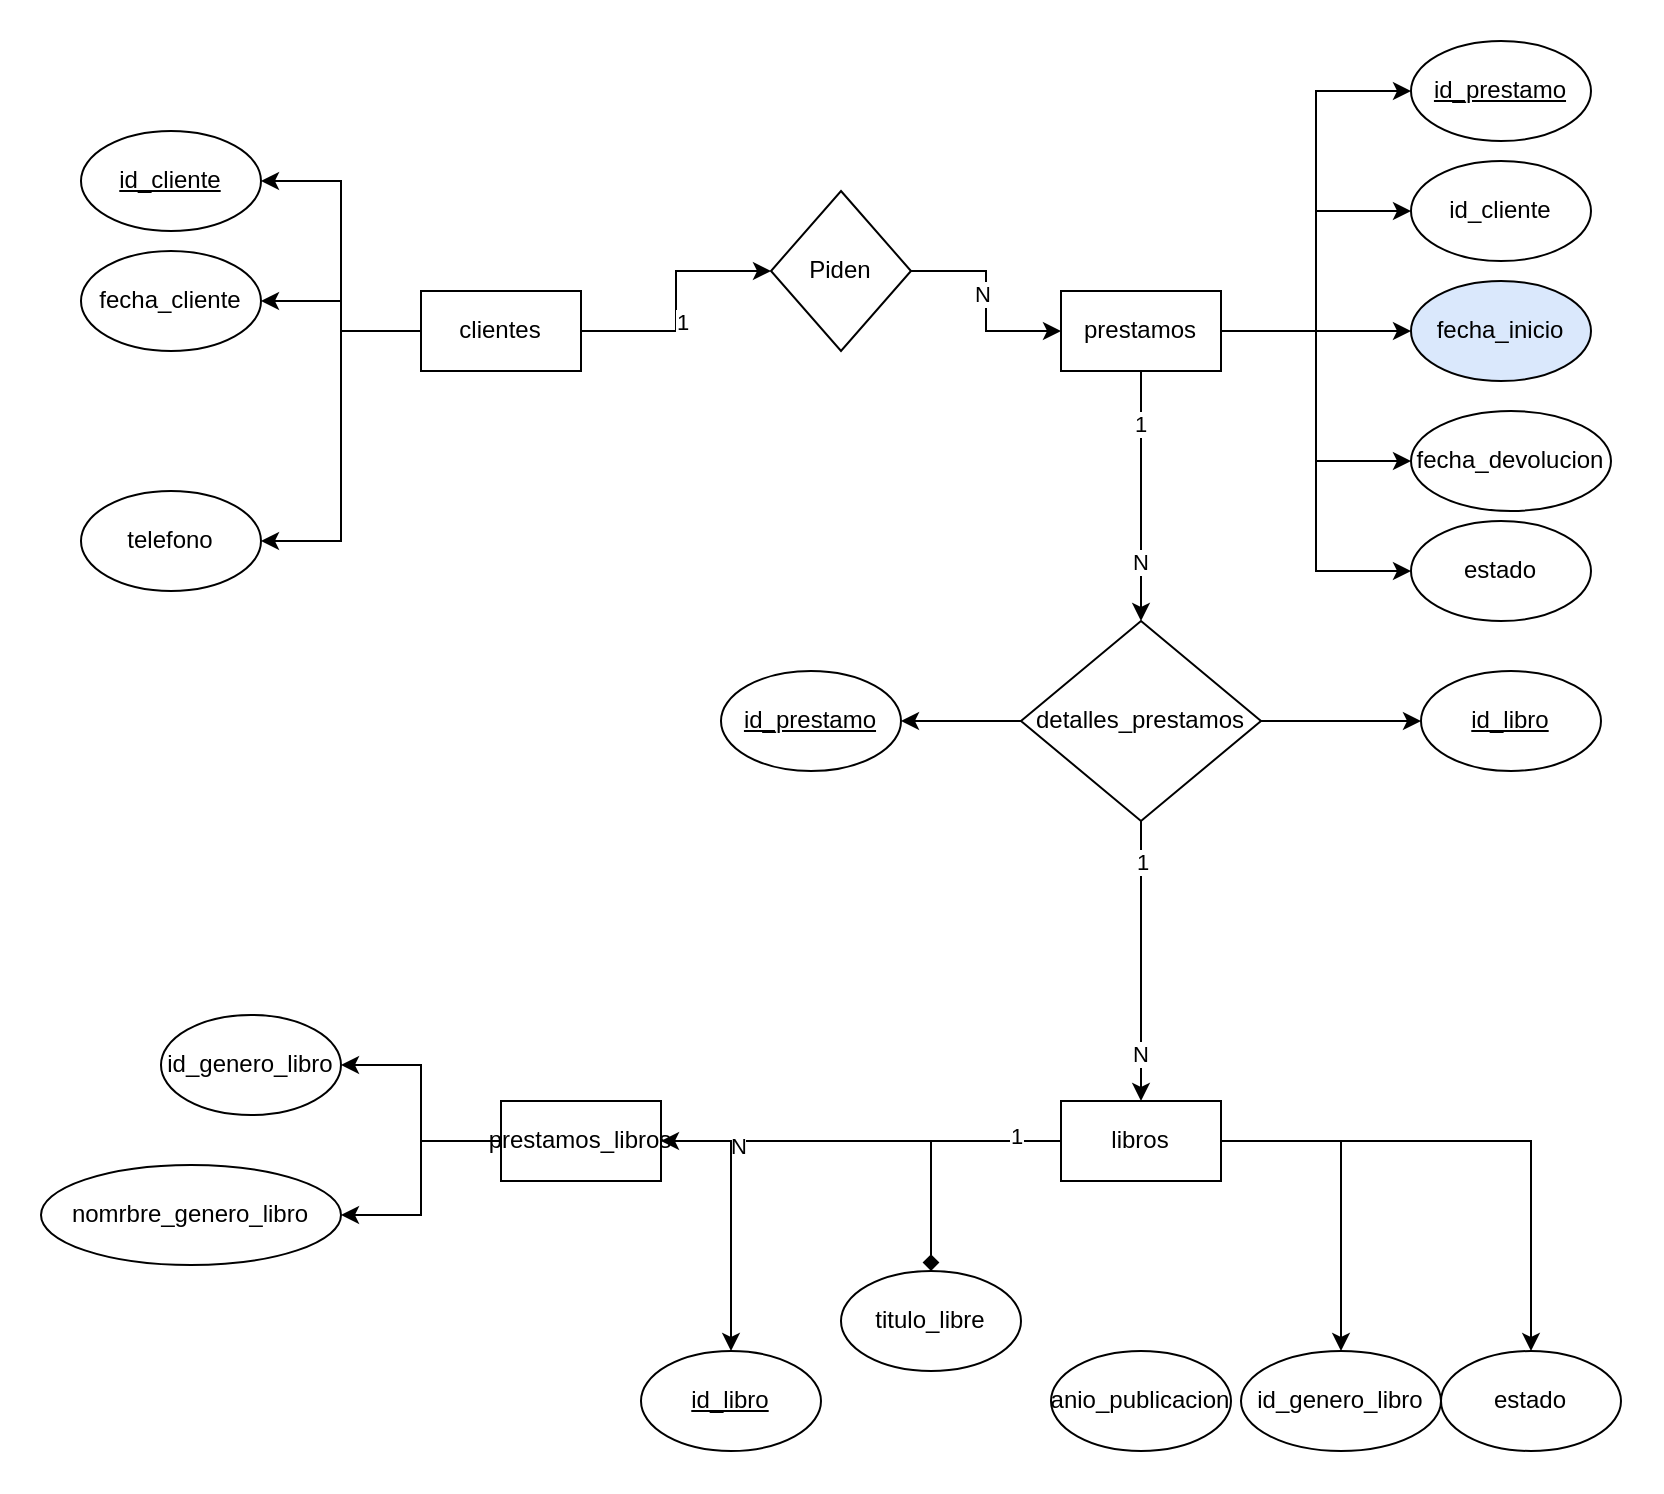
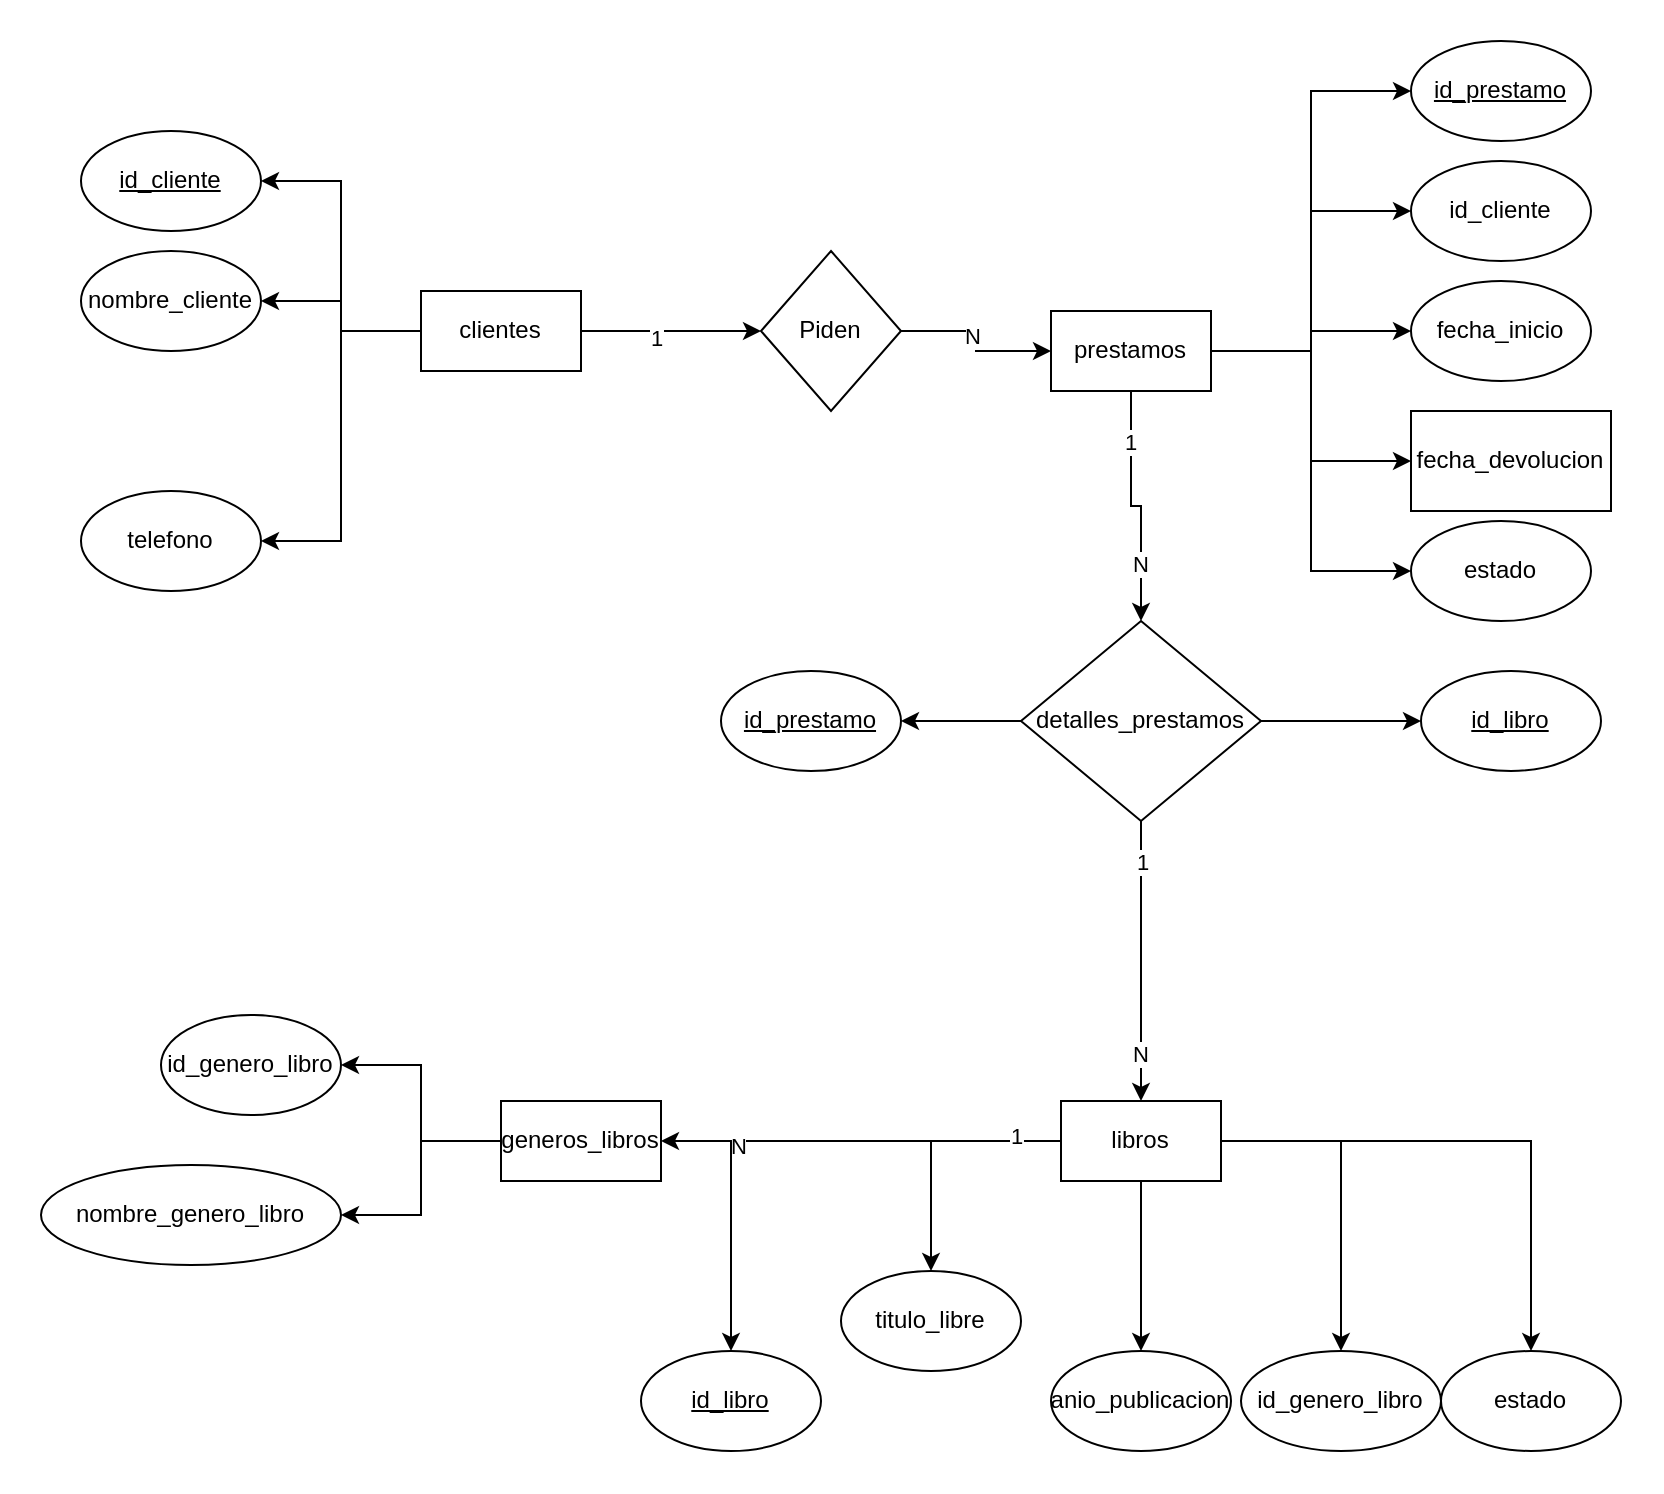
node "Piden": moved (841, 271) -> (831, 331)
node "fecha_cliente": label "fecha_cliente" -> "nombre_cliente"
node "prestamos": moved (1141, 331) -> (1131, 351)
node "fecha_inicio": fillcolor #dae8fc -> #ffffff
node "fecha_devolucion": shape ellipse -> rectangle
node "prestamos_libros": label "prestamos_libros" -> "generos_libros"
node "nomrbre_genero_libro": label "nomrbre_genero_libro" -> "nombre_genero_libro"
edge "libros" -> "titulo_libre": arrowhead diamond -> classic
edge "libros" -> "anio_publicacion": added
